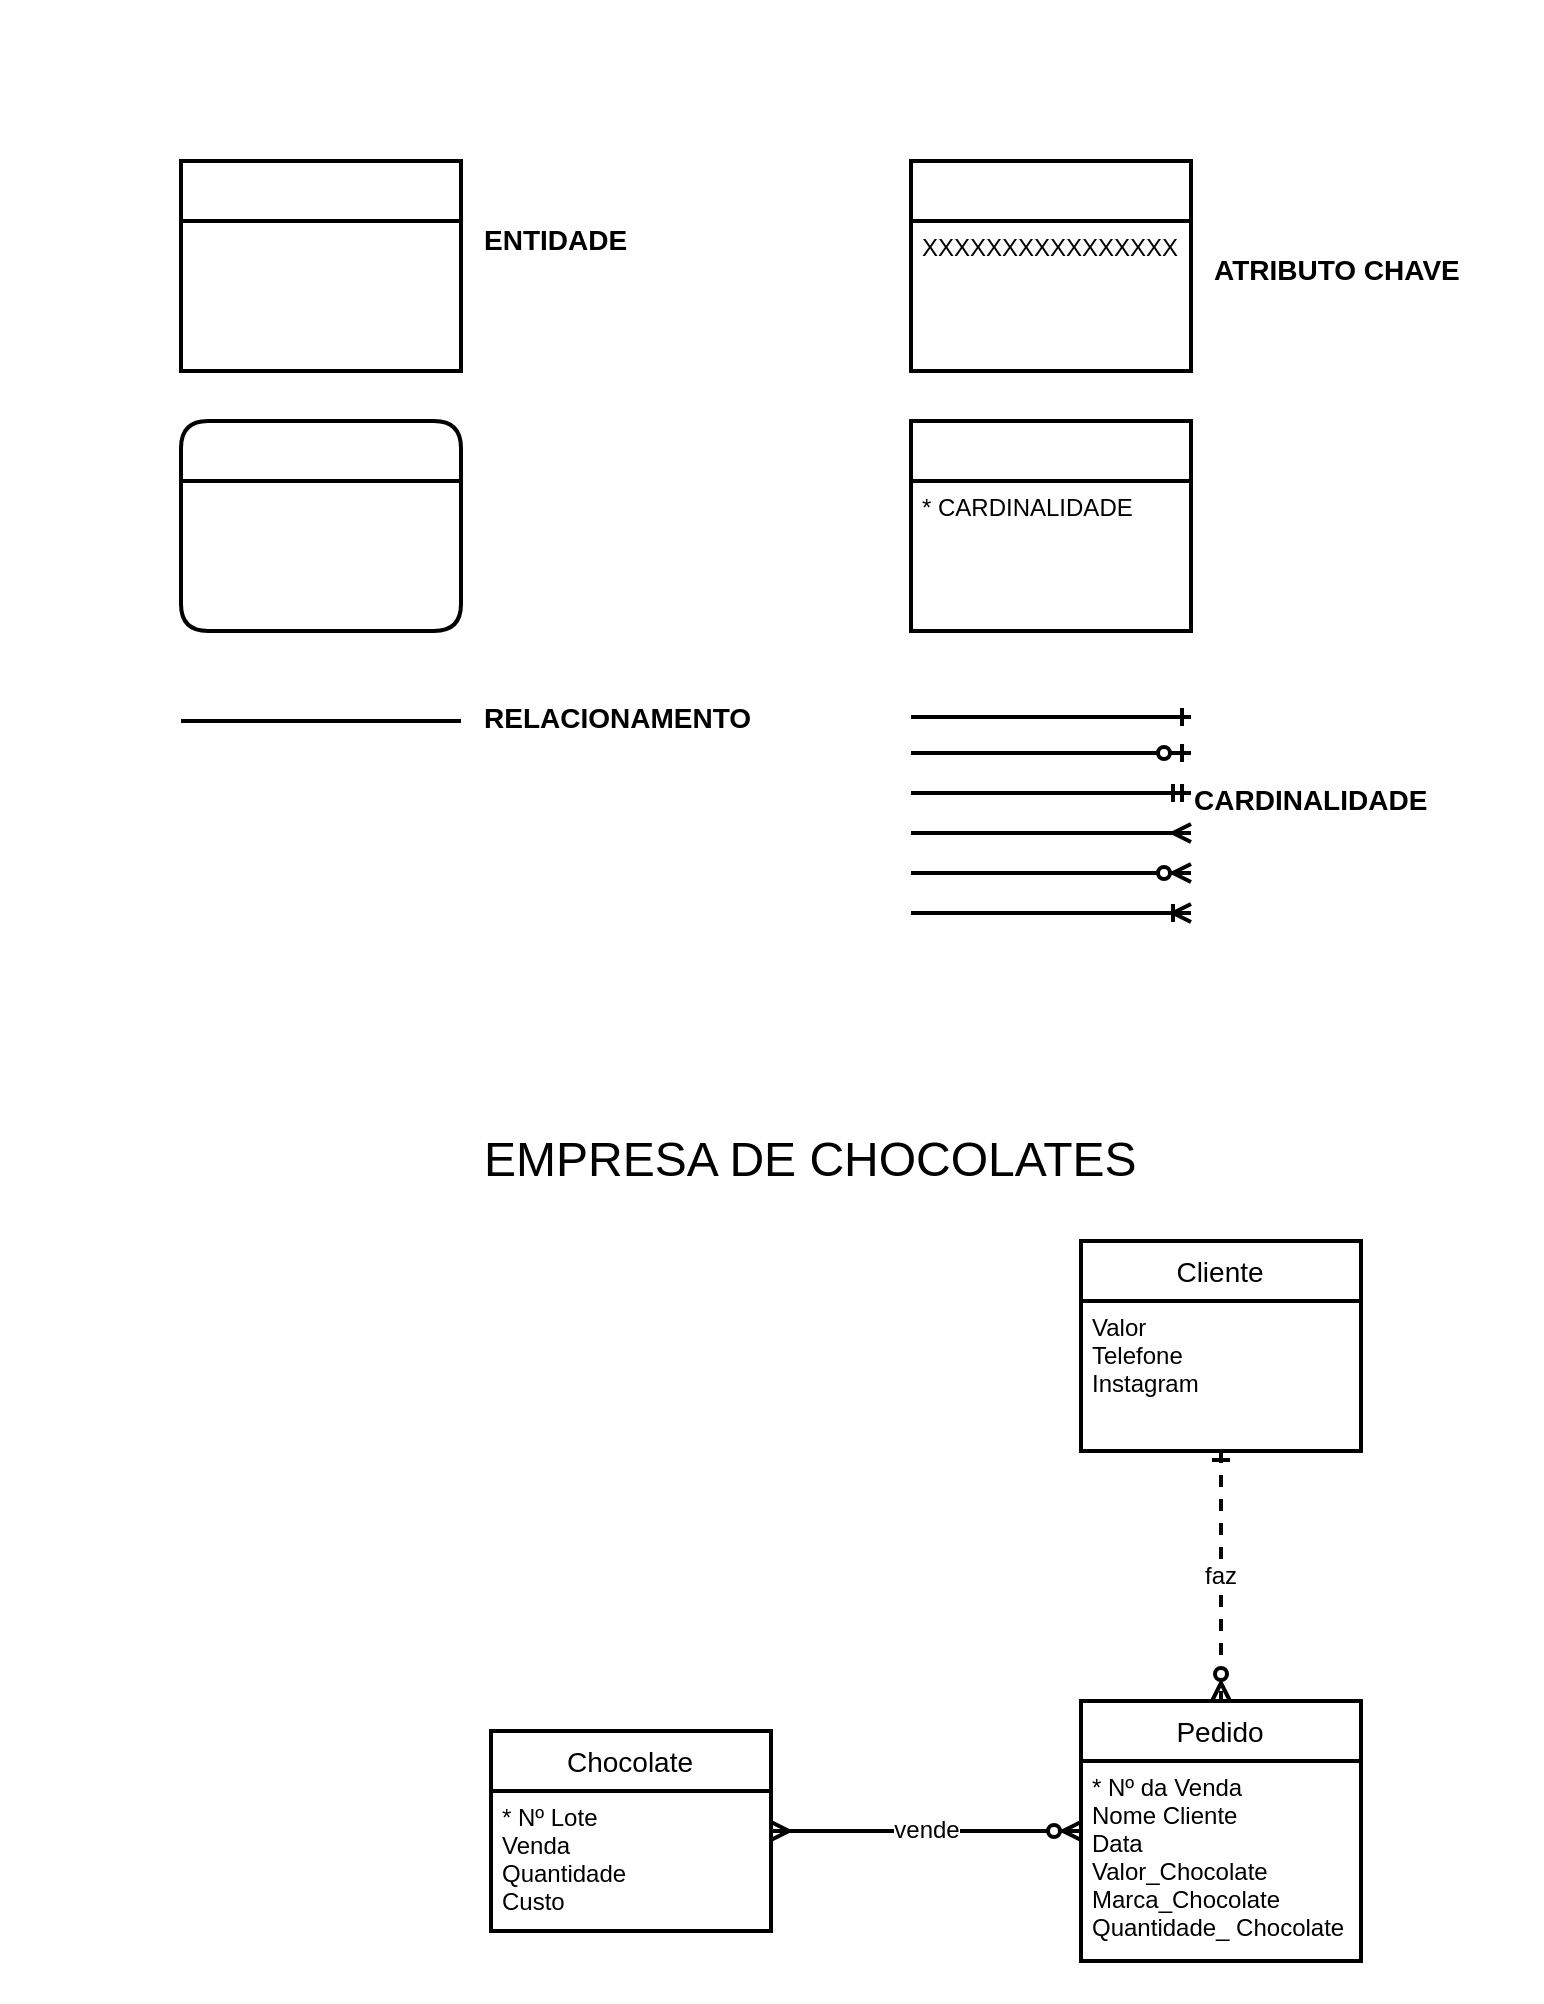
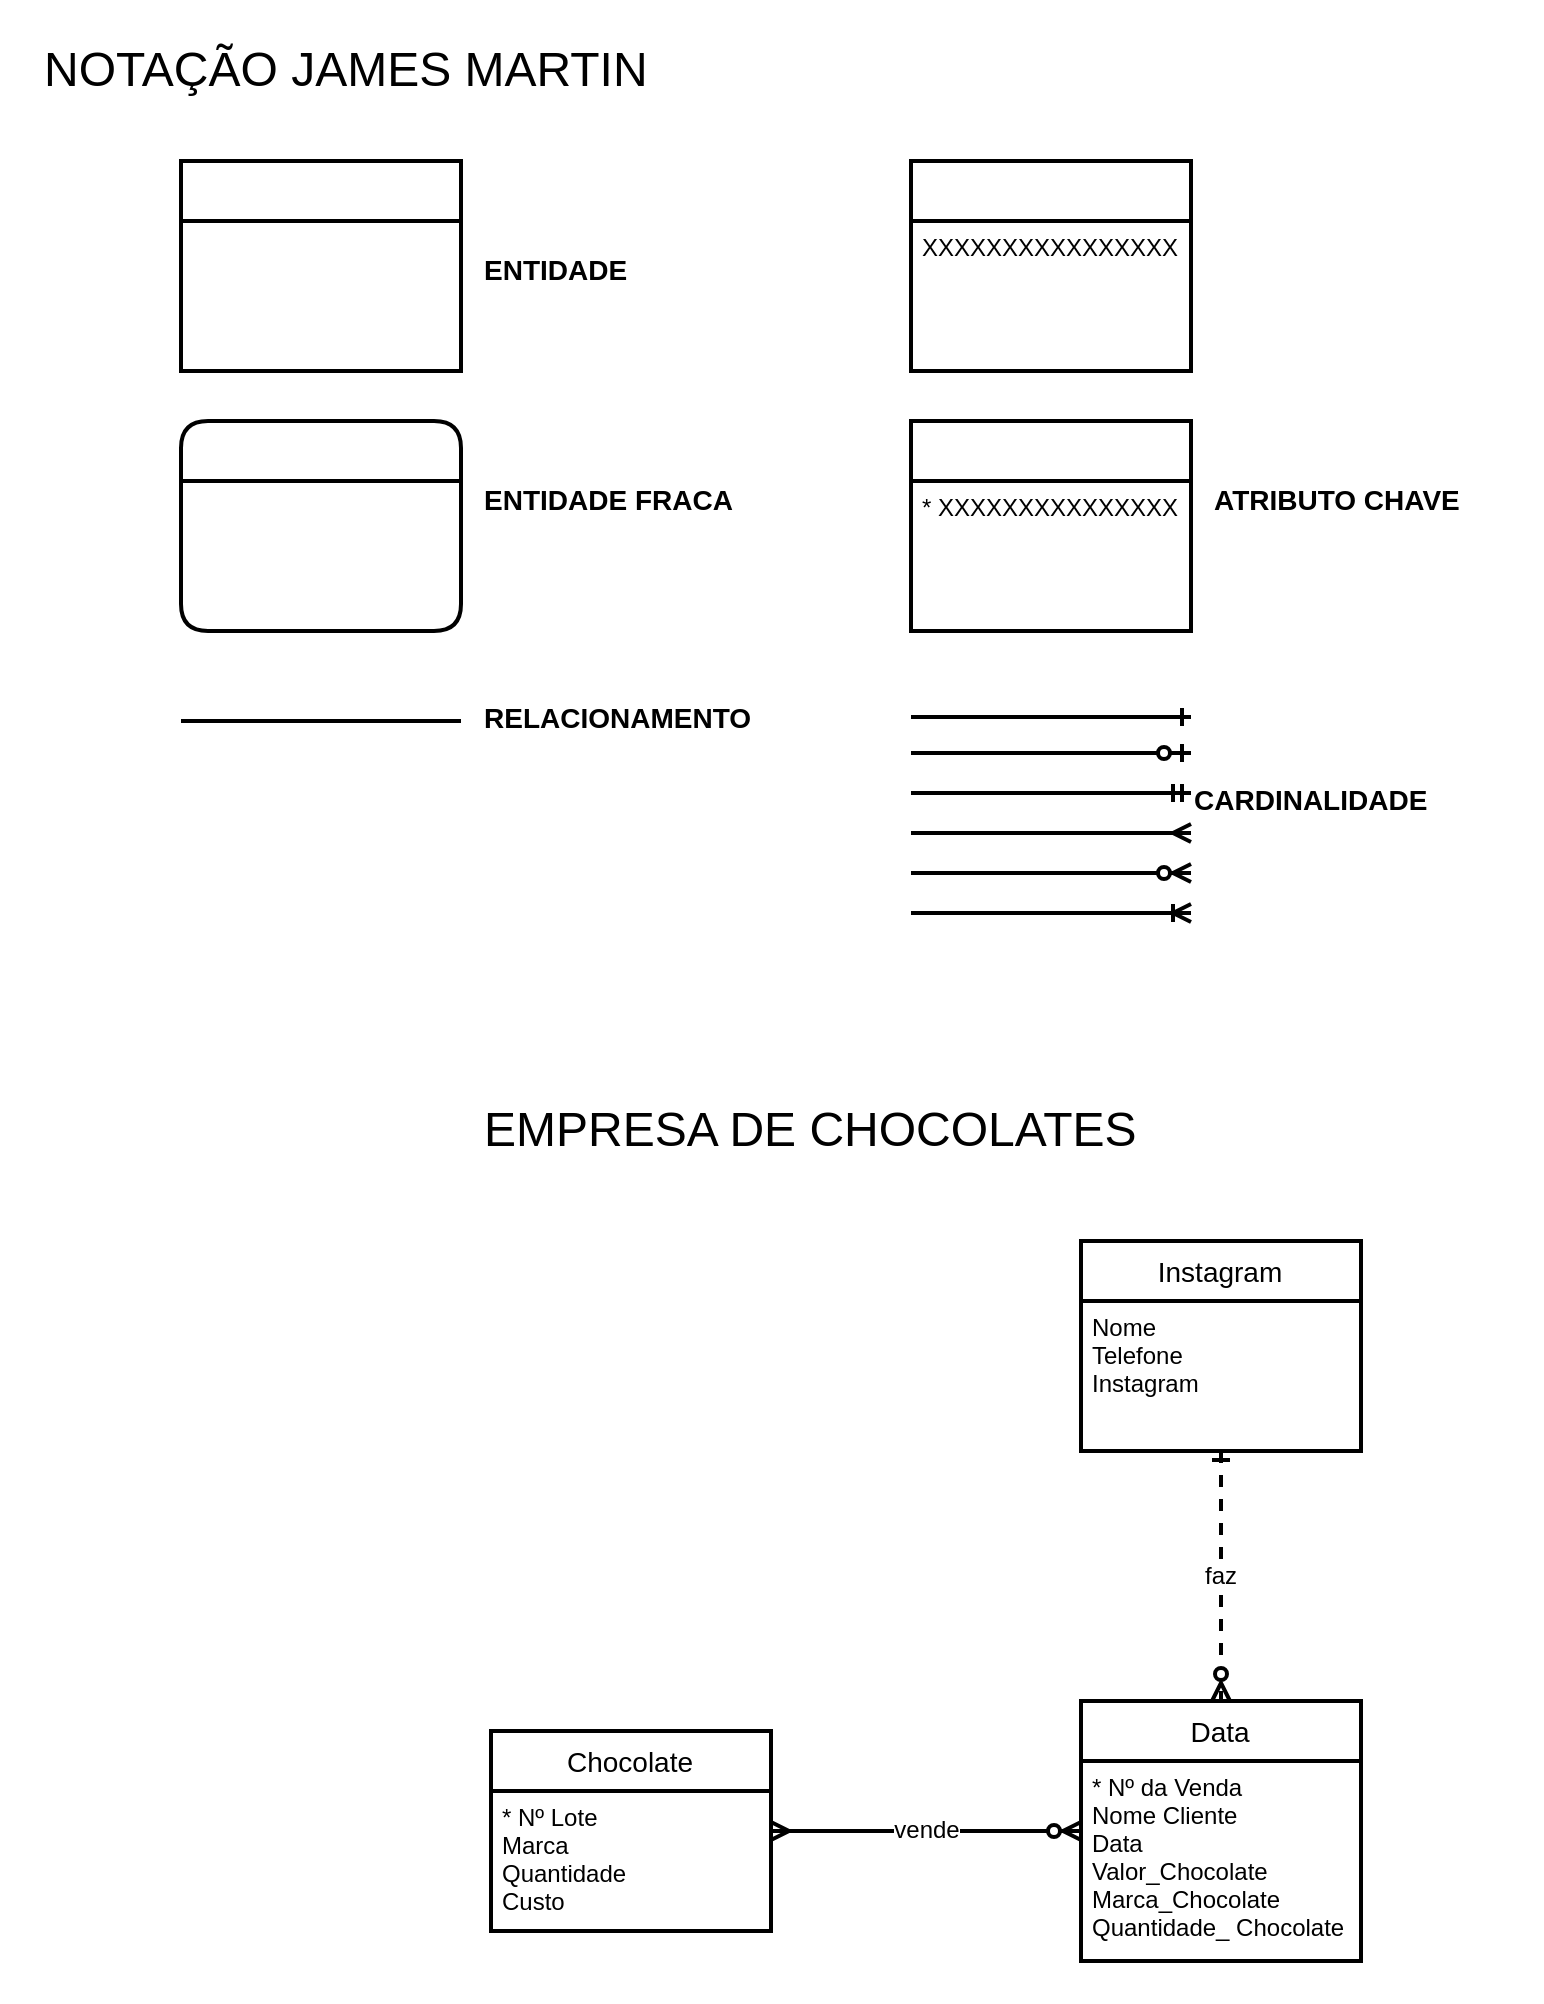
node "NOTAÇÃO JAMES MARTIN": added
node "ENTIDADE": moved (581, 241) -> (581, 271)
node "ATRIBUTO CHAVE": moved (1356, 271) -> (1356, 501)
node "ENTIDADE FRACA": added
node "* CARDINALIDADE": label "* CARDINALIDADE" -> "* XXXXXXXXXXXXXXX"
node "EMPRESA DE CHOCOLATES": moved (831, 1161) -> (831, 1131)
node "Cliente": label "Cliente" -> "Instagram"
node "Valor Telefone Instagram": label "Valor Telefone Instagram" -> "Nome Telefone Instagram"
node "Pedido": label "Pedido" -> "Data"
node "* Nº Lote Venda Quantidade Custo": label "* Nº Lote Venda Quantidade Custo" -> "* Nº Lote Marca Quantidade Custo"
